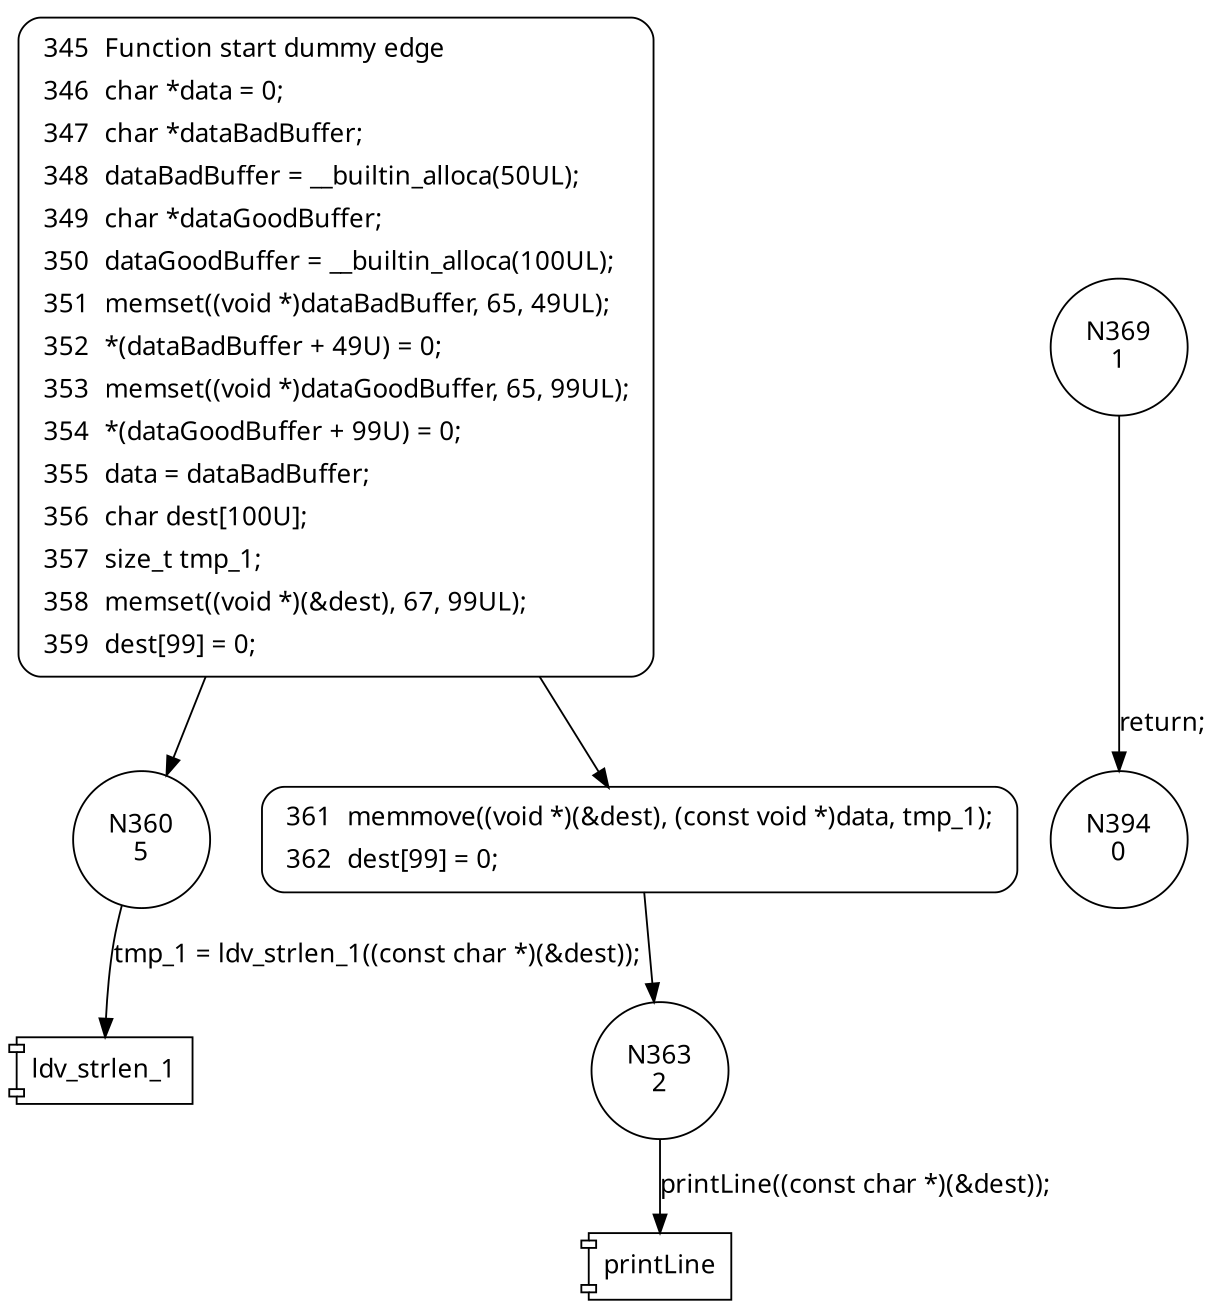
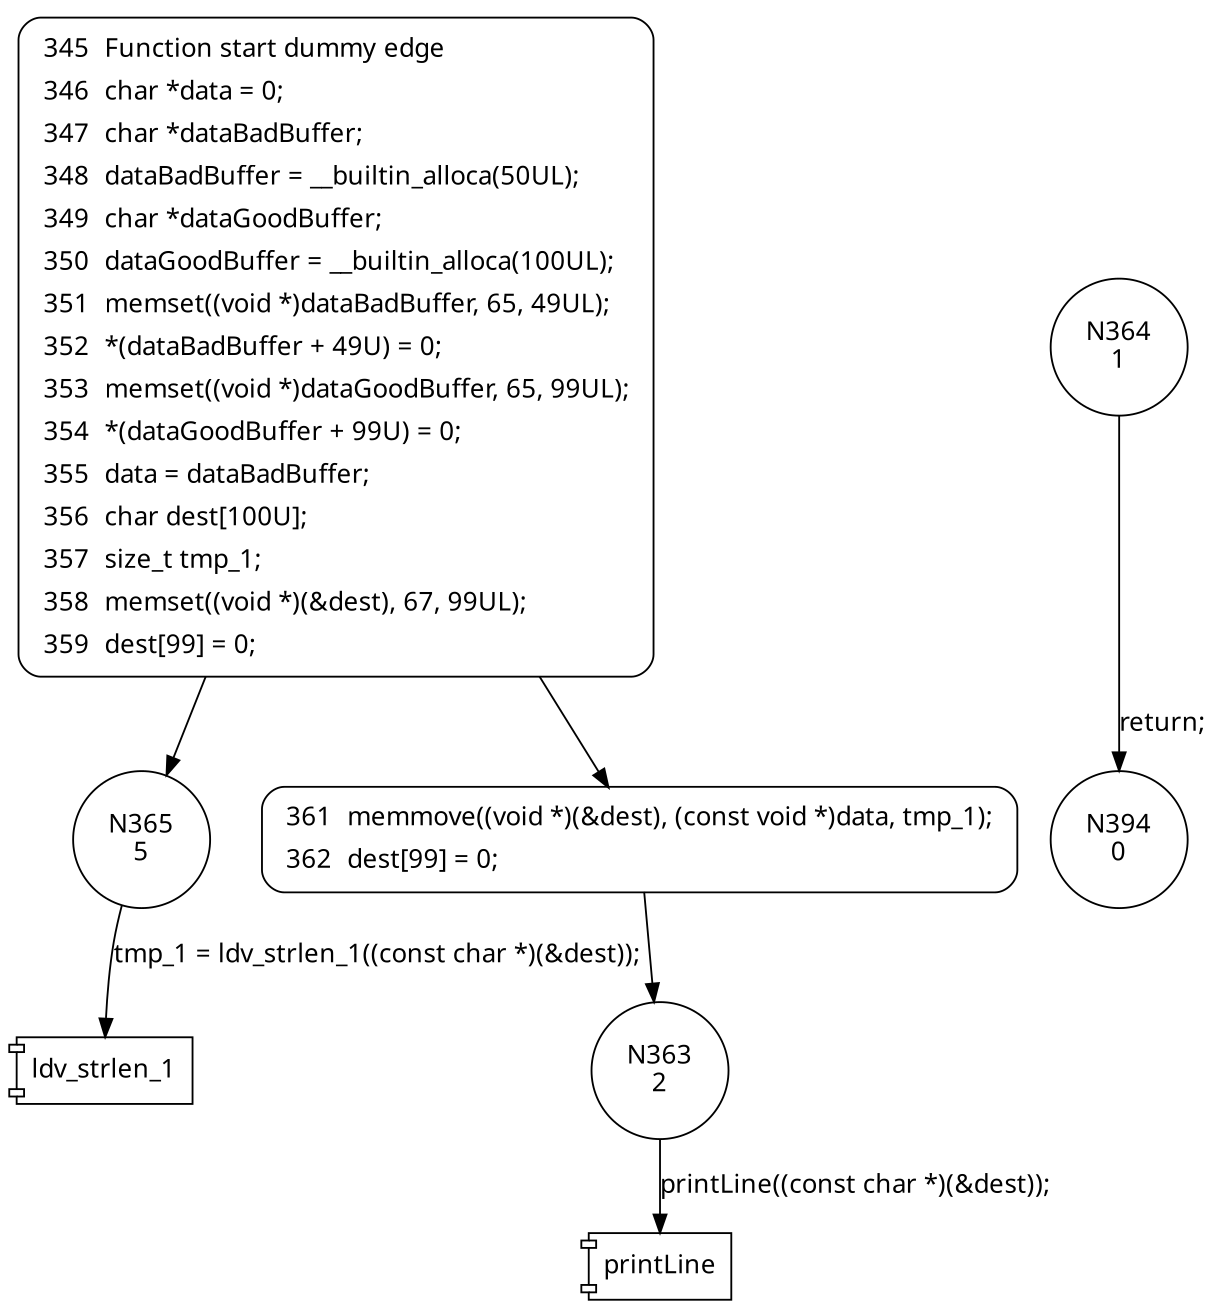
node "N369 1": label "N369 1" -> "N364 1"
node "N360 5": label "N360 5" -> "N365 5"
